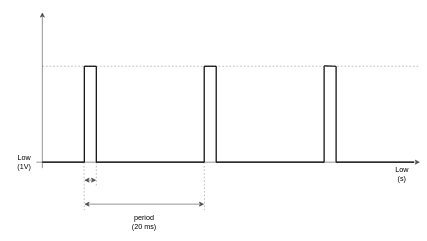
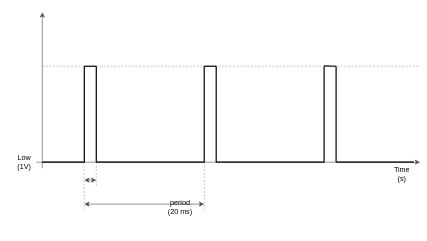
node "Low (s)": label "Low (s)" -> "Time (s)"
node "period (20 ms)": moved (144, 222) -> (180, 207)
